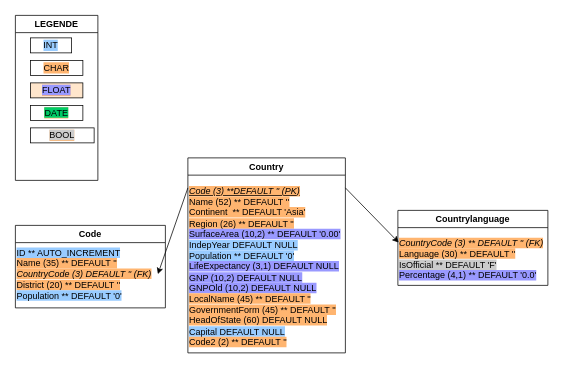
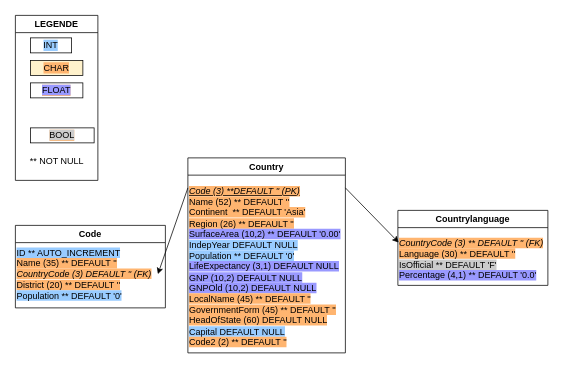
node "CHAR": fillcolor #ffffff -> #fff2cc
node "FLOAT": fillcolor #ffe6cc -> #ffffff
node "DATE": removed
node "** NOT NULL": added
